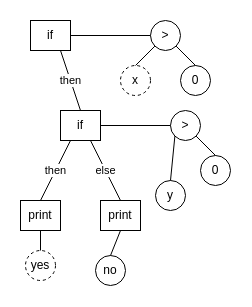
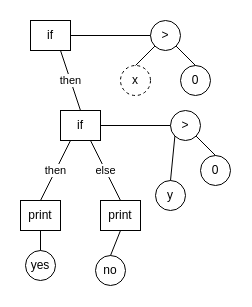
node "yes": style dashed -> solid
